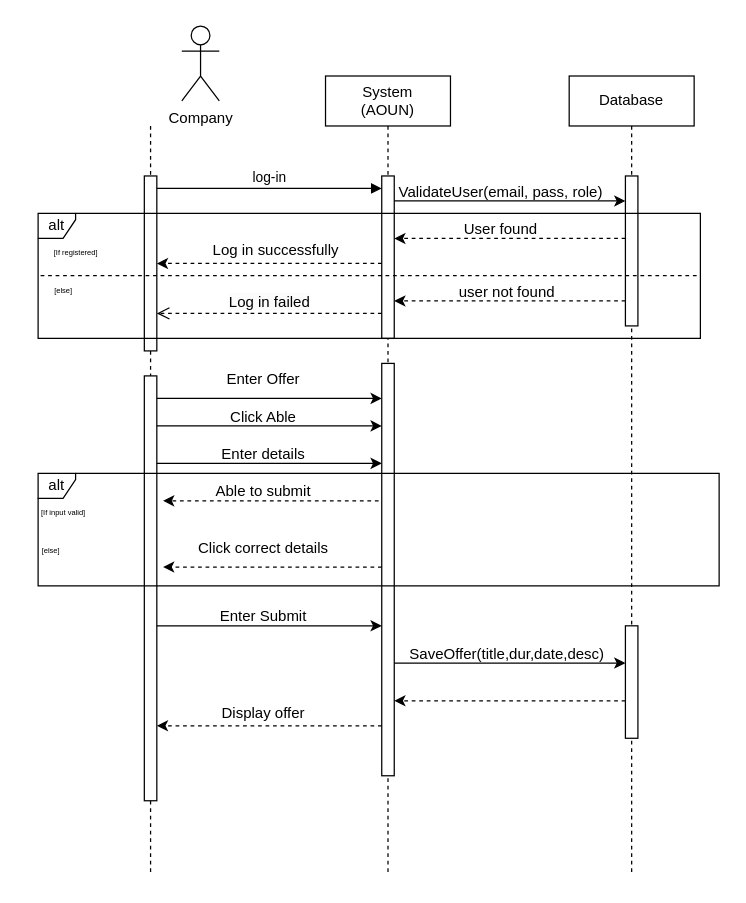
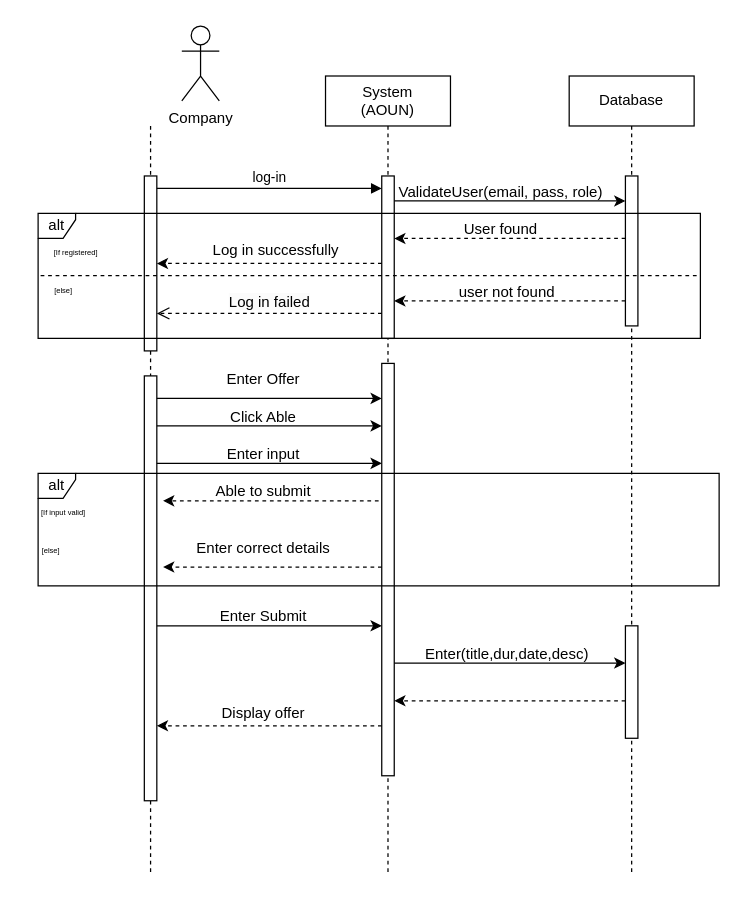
node "Enter details": label "Enter details" -> "Enter input"
node "Click correct details": label "Click correct details" -> "Enter correct details"
node "SaveOffer(title,dur,date,desc)": label "SaveOffer(title,dur,date,desc)" -> "Enter(title,dur,date,desc)"
